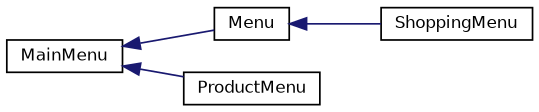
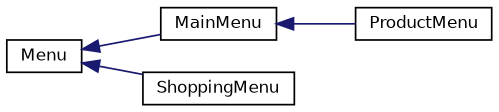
edge "Menu" -> "MainMenu": reversed
